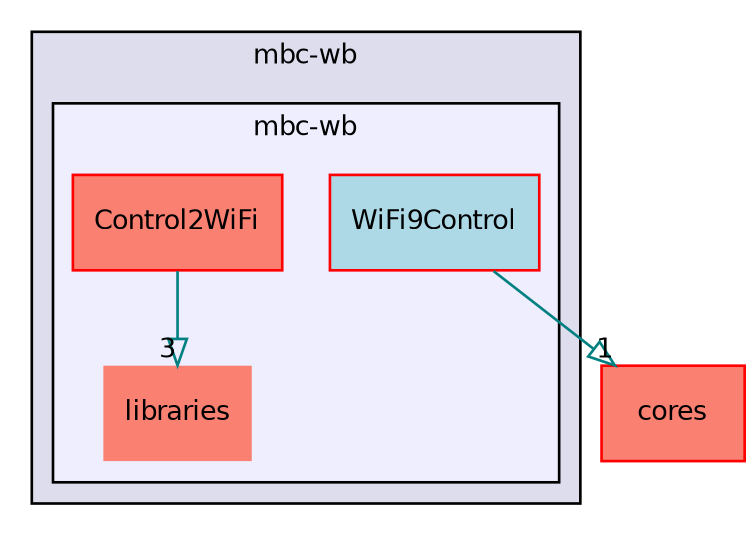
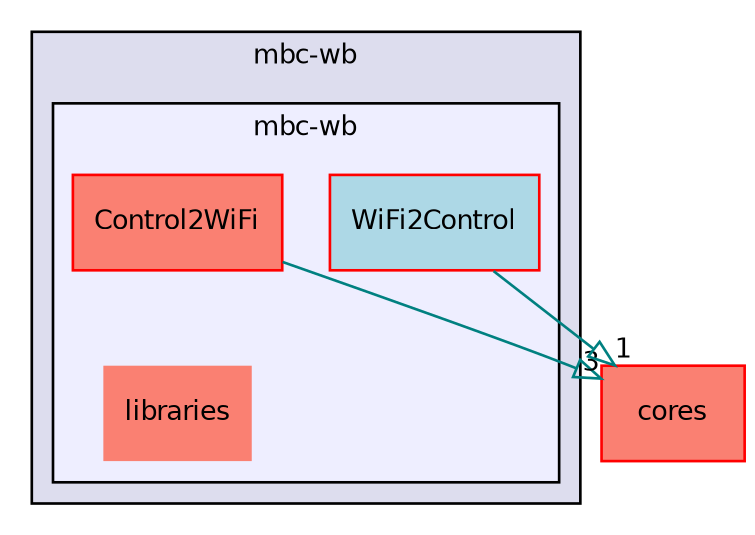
node "WiFi9Control": label "WiFi9Control" -> "WiFi2Control"
edge "Control2WiFi" -> "libraries": now "Control2WiFi" -> "cores"
